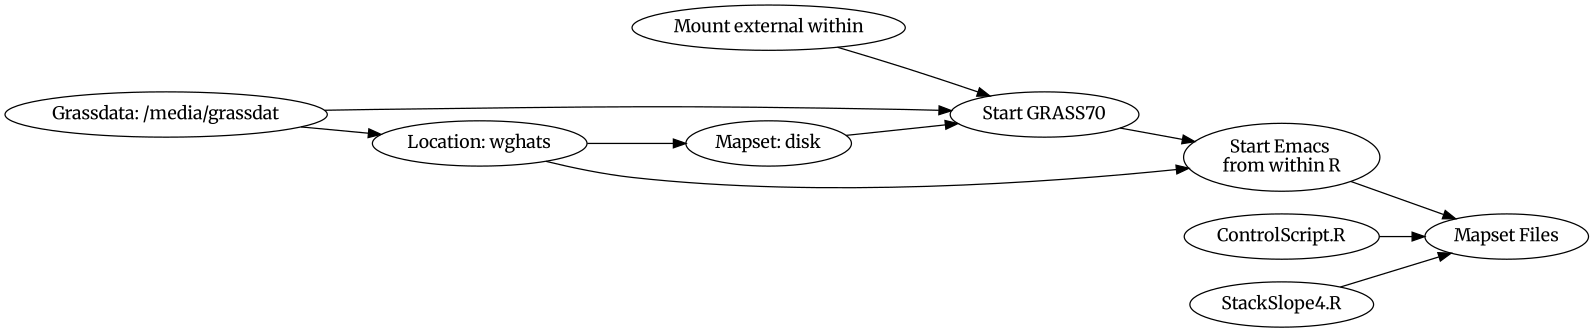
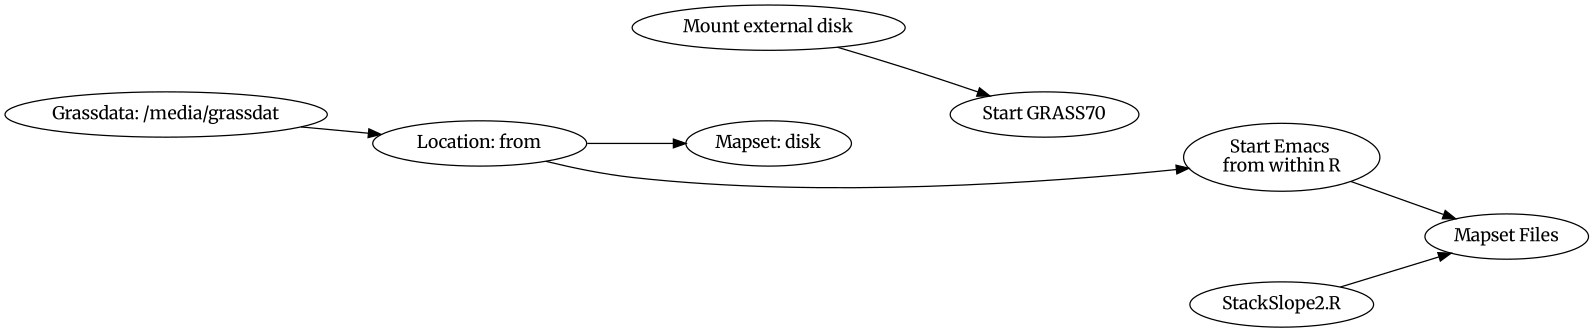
node "Mount external within": label "Mount external within" -> "Mount external disk"
edge "Grassdata: /media/grassdat" -> "Start GRASS70": removed
edge "Mapset: disk" -> "Start GRASS70": removed
edge "Start GRASS70" -> "Start Emacs from within R": removed
node "Location: wghats": label "Location: wghats" -> "Location: from"
node "ControlScript.R": removed
node "StackSlope4.R": label "StackSlope4.R" -> "StackSlope2.R"
